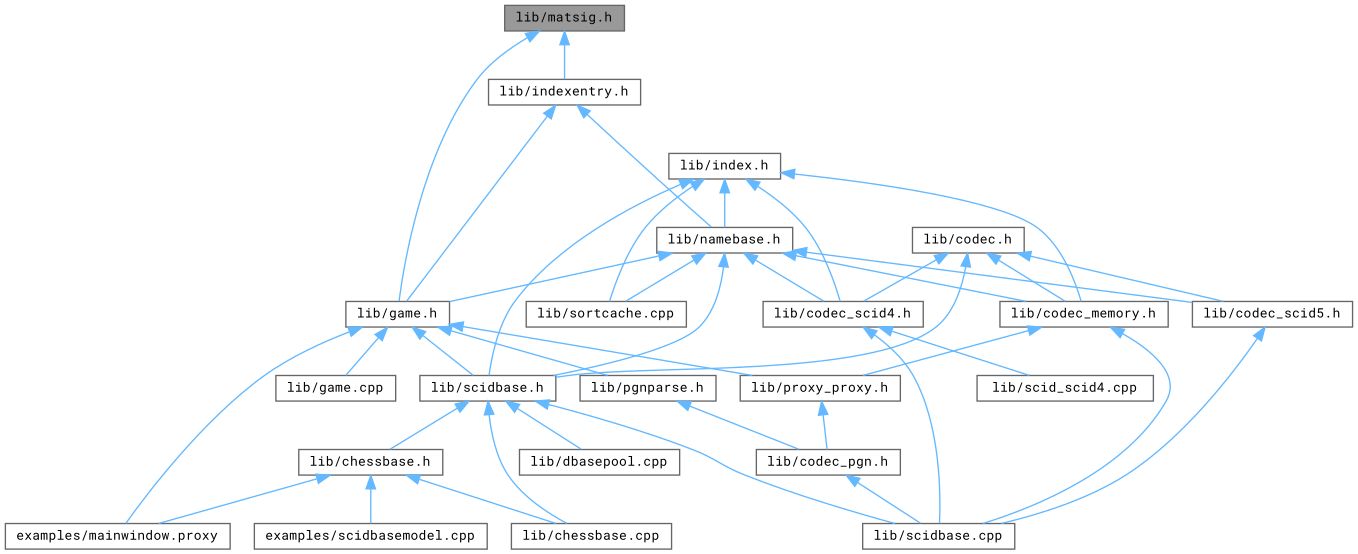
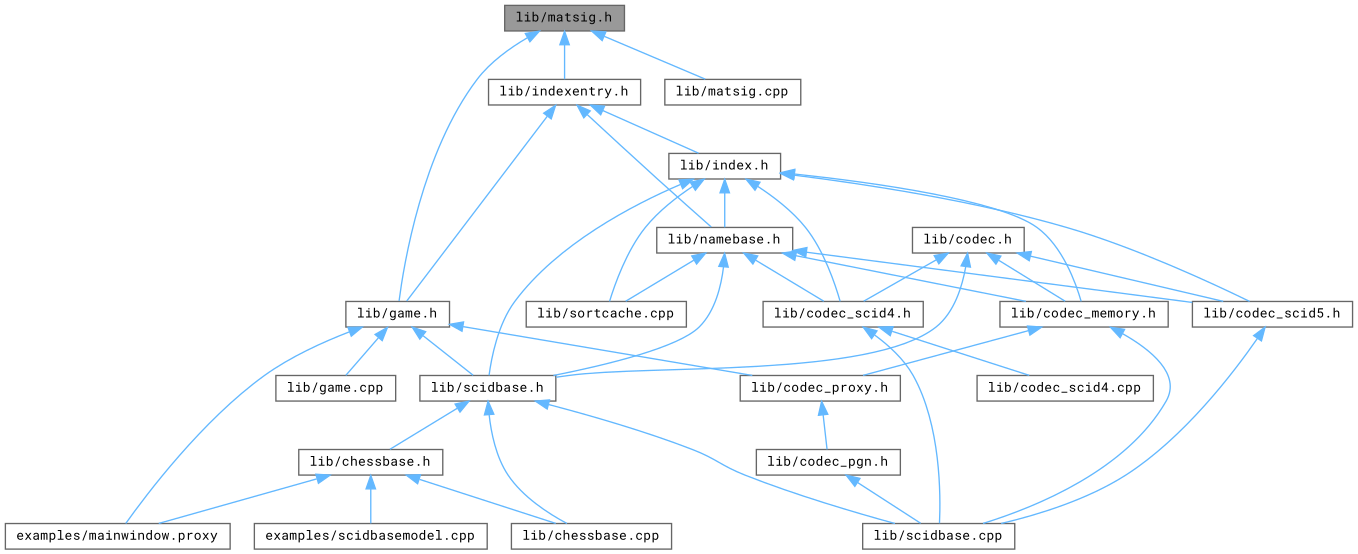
node "lib/matsig.cpp": added
edge "lib/index.h" -> "lib/indexentry.h": added
edge "lib/codec_scid5.h" -> "lib/index.h": added
edge "lib/game.h" -> "lib/namebase.h": removed
node "lib/pgnparse.h": removed
node "lib/proxy_proxy.h": label "lib/proxy_proxy.h" -> "lib/codec_proxy.h"
node "lib/scid_scid4.cpp": label "lib/scid_scid4.cpp" -> "lib/codec_scid4.cpp"
node "lib/dbasepool.cpp": removed
